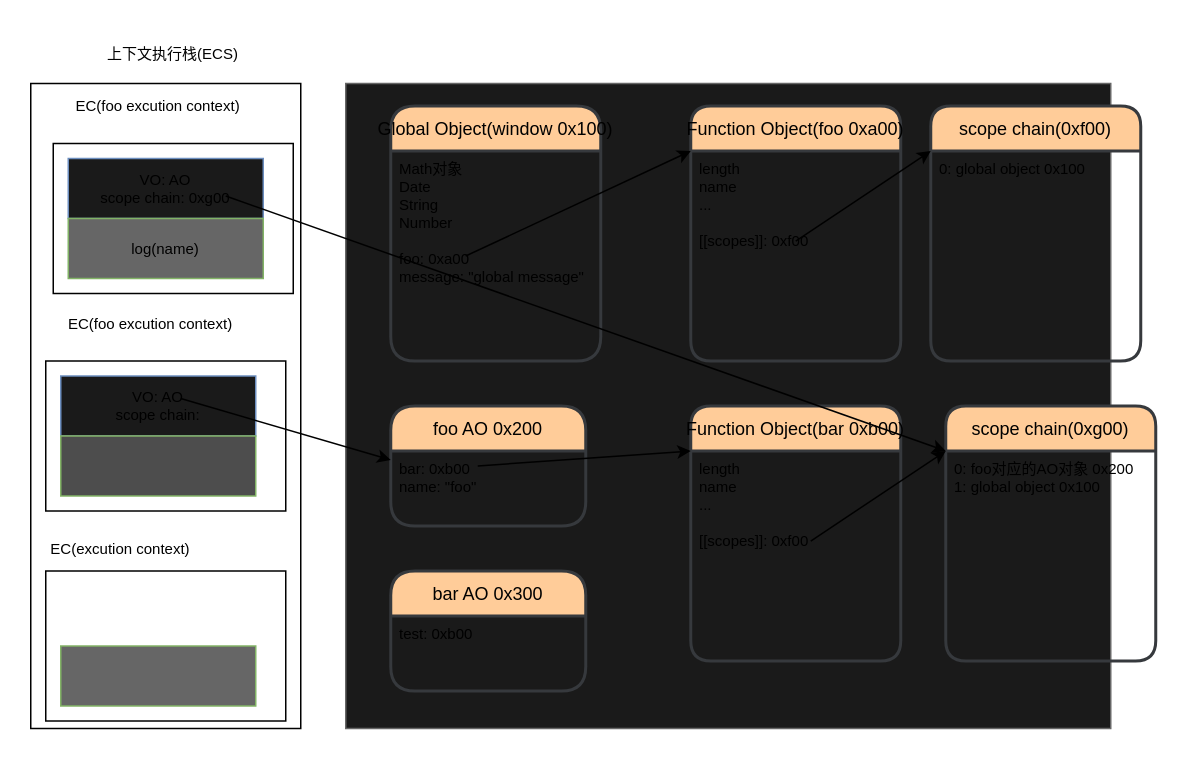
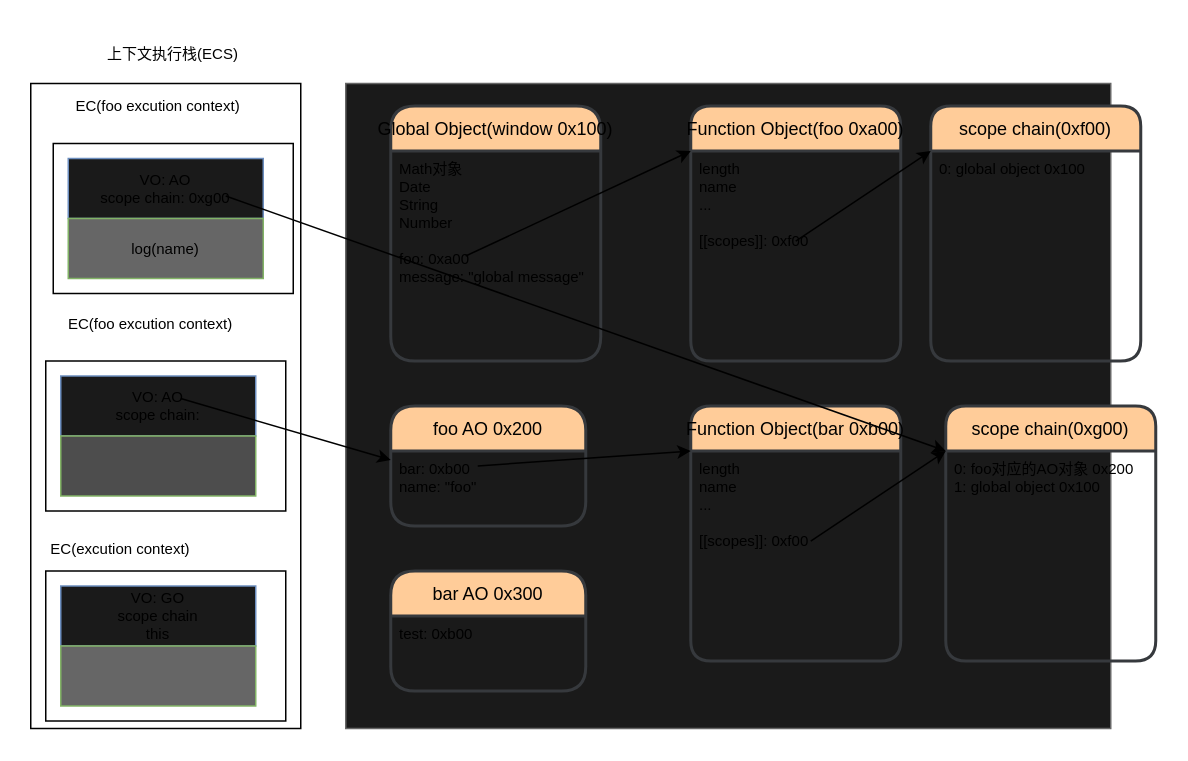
node "VO: GO scope chain this": added
